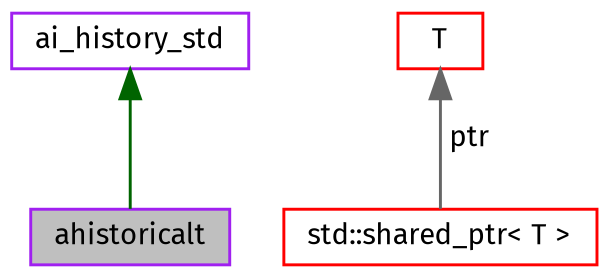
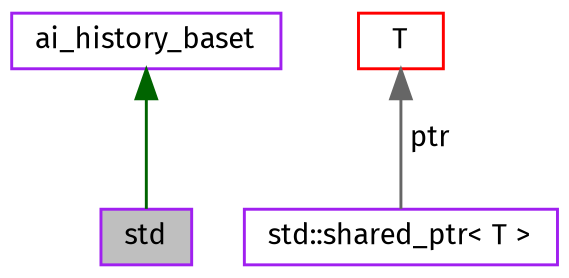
node "ai_history_std": label "ai_history_std" -> "ai_history_baset"
node "ahistoricalt": label "ahistoricalt" -> "std"
node "std::shared_ptr< T >": color red -> purple
